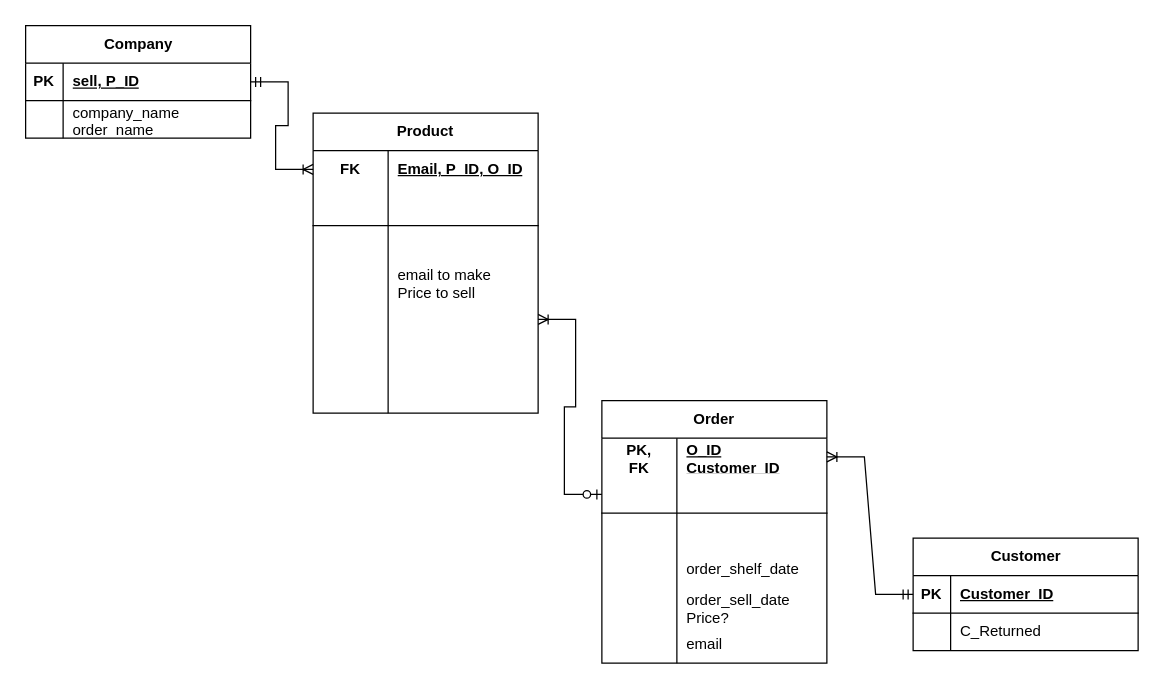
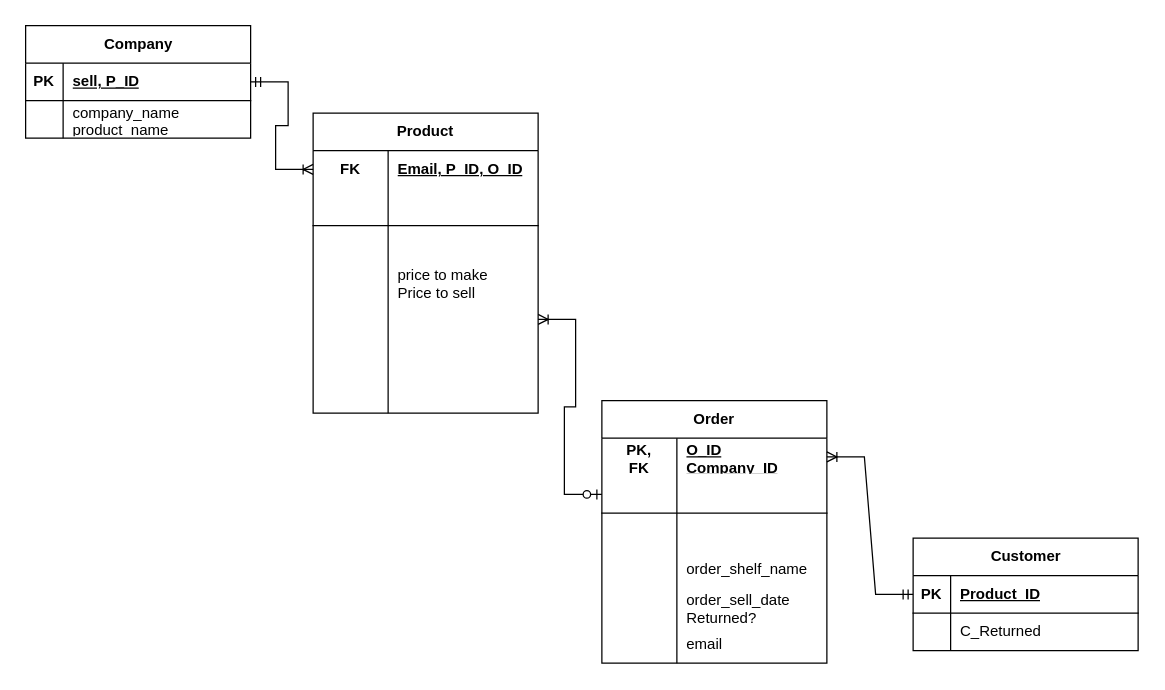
node "company_name order_name": label "company_name order_name" -> "company_name product_name"
node "email to make Price to sell": label "email to make Price to sell" -> "price to make Price to sell"
node "O_ID Customer_ID": label "O_ID Customer_ID" -> "O_ID Company_ID"
node "order_shelf_date": label "order_shelf_date" -> "order_shelf_name"
node "Customer_ID": label "Customer_ID" -> "Product_ID"
node "order_sell_date Price?": label "order_sell_date Price?" -> "order_sell_date Returned?"
